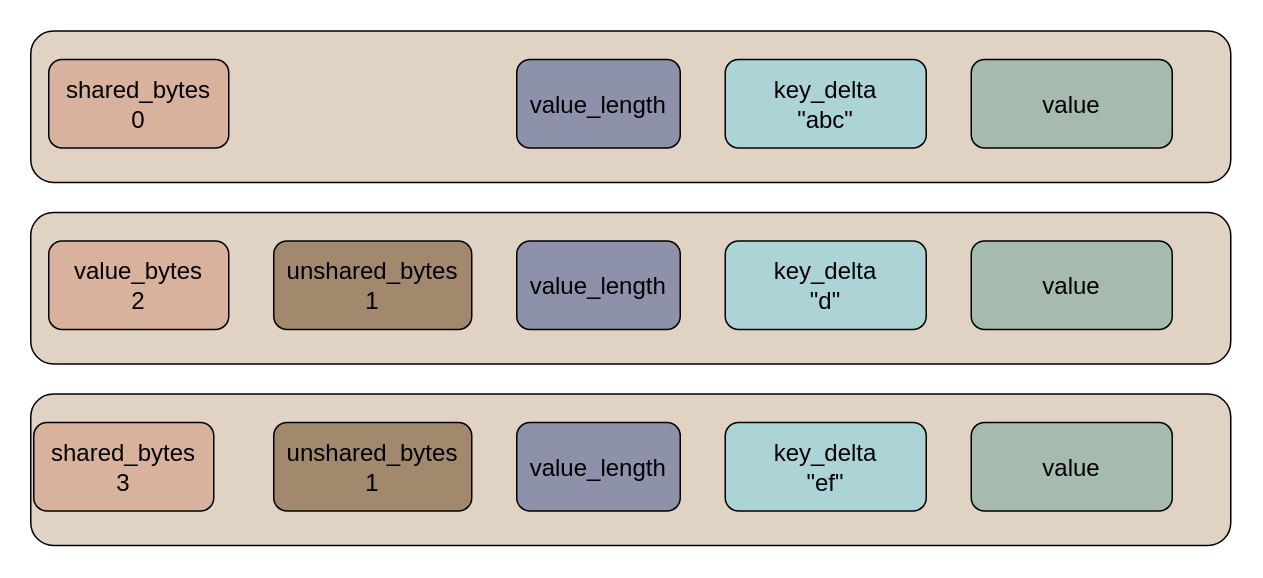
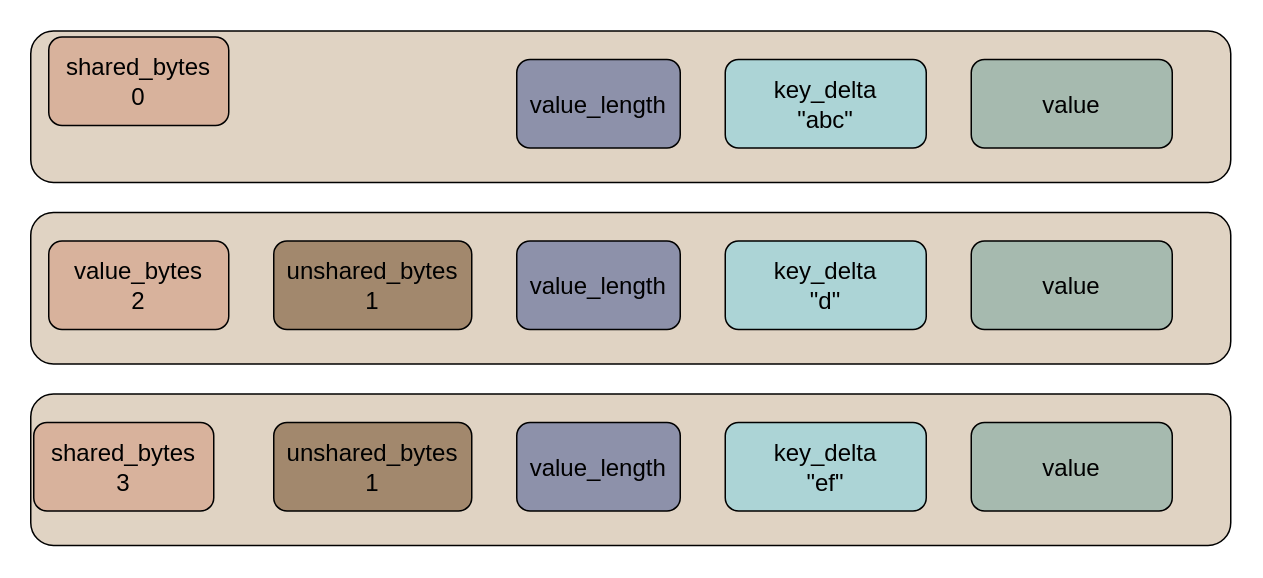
node "shared_bytes 0": moved (139, 104) -> (139, 81)
